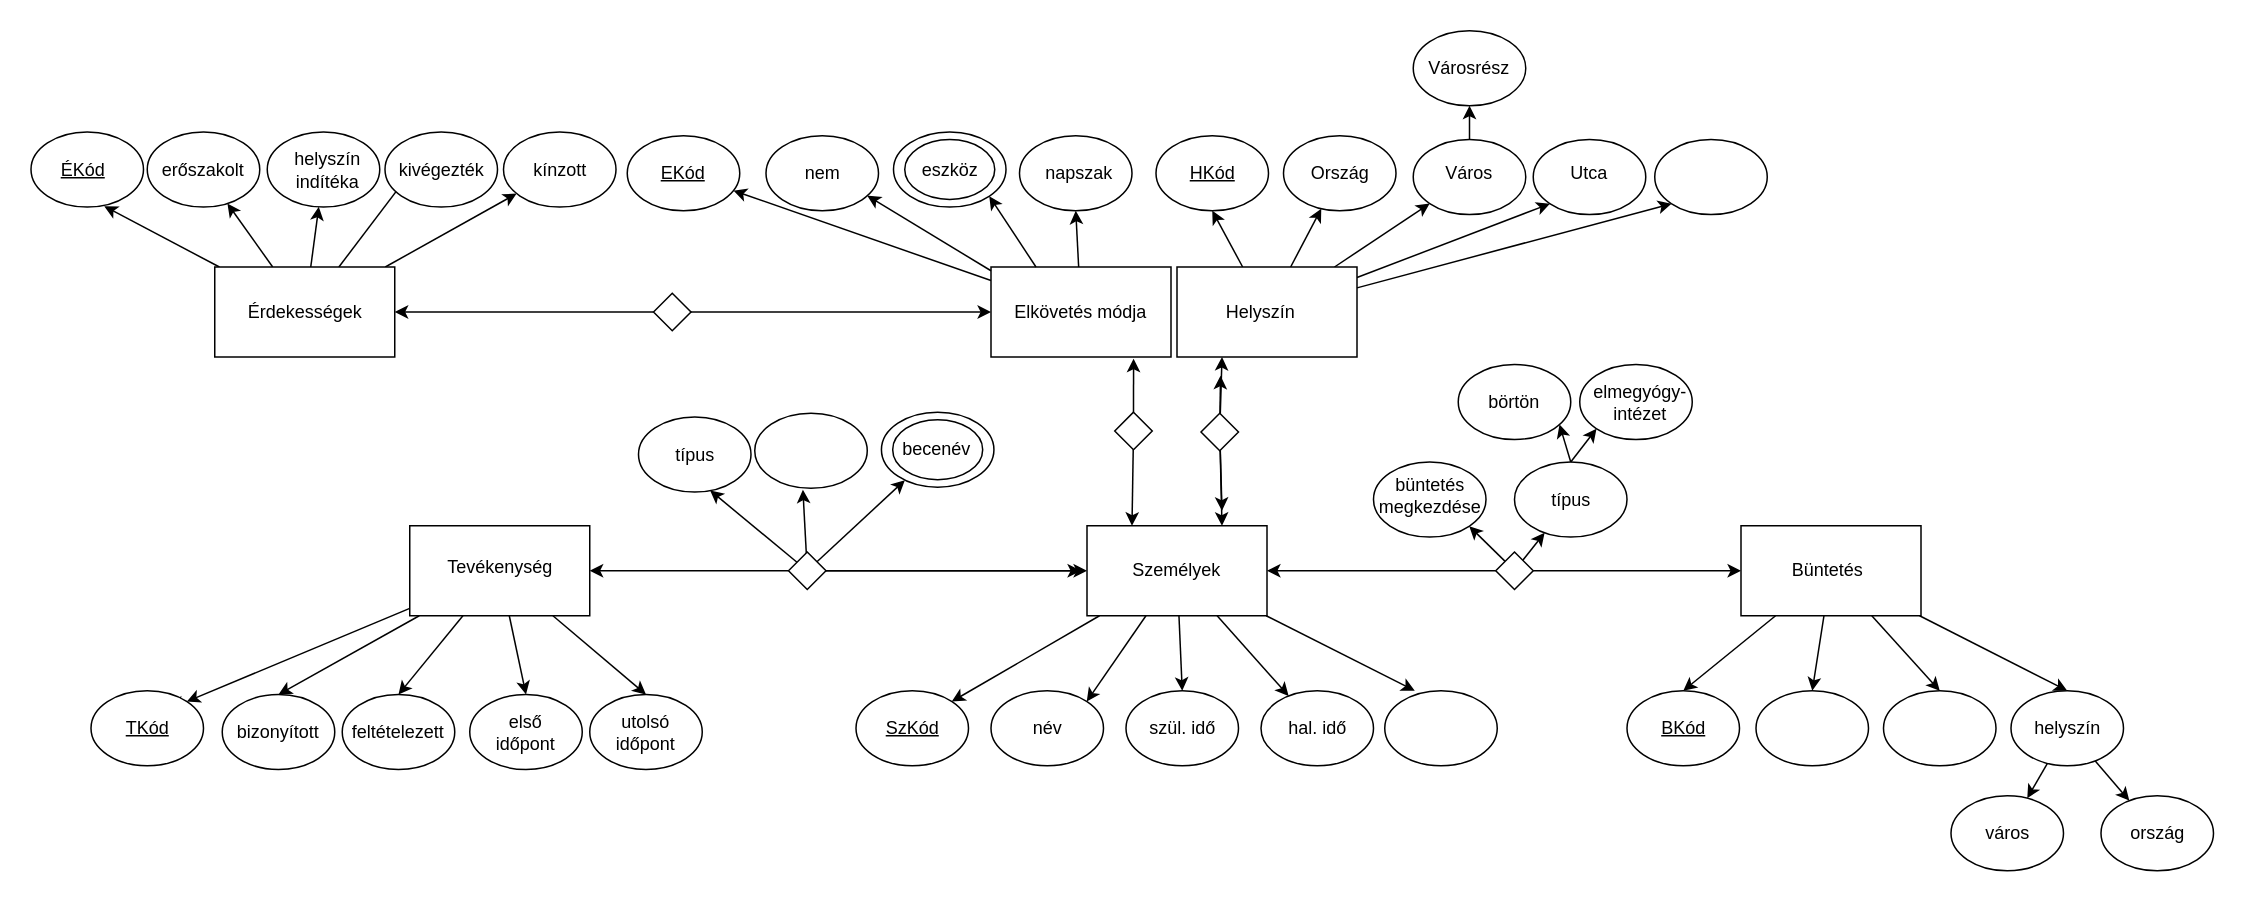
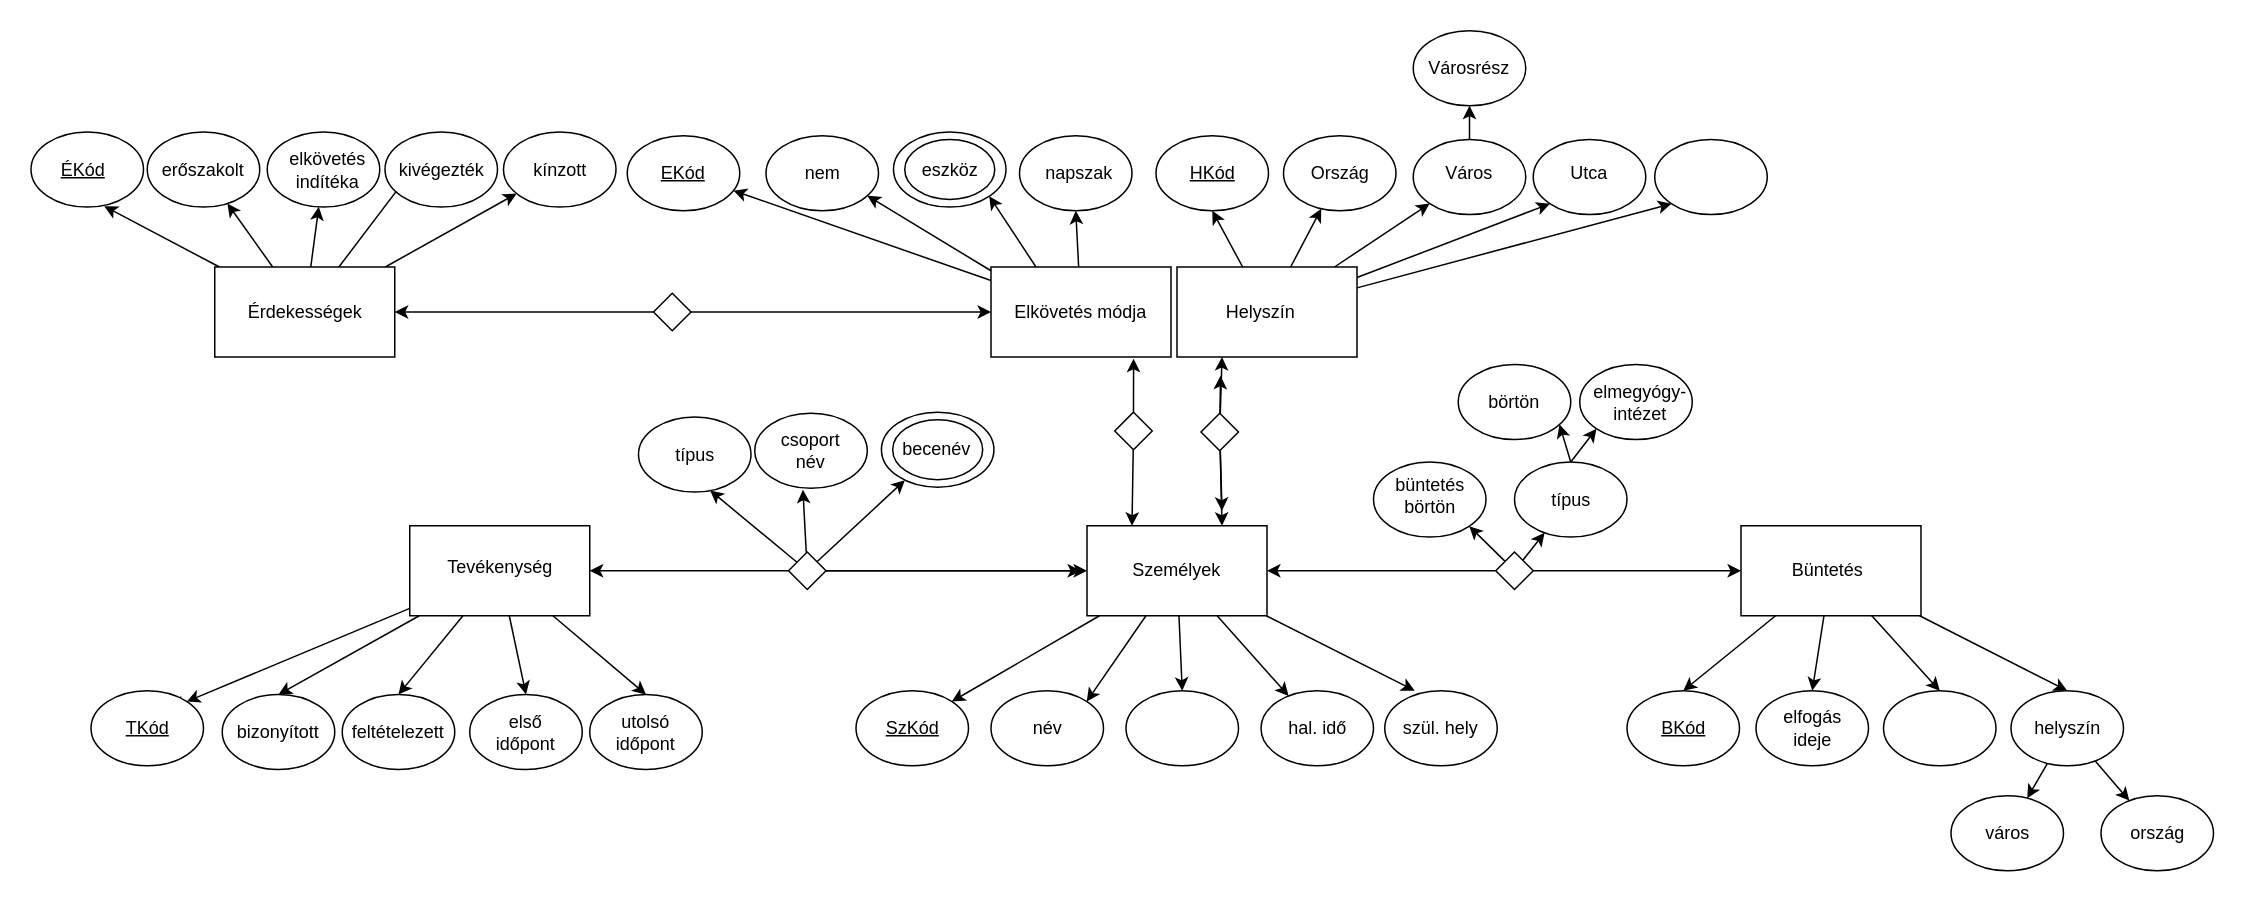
node "helyszín indítéka": label "helyszín indítéka" -> "elkövetés indítéka"
node "csoport név": added
node "büntetés megkezdése": label "büntetés megkezdése" -> "büntetés börtön"
node "szül. idő": removed
node "szül. hely": added
node "elfogás ideje": added
